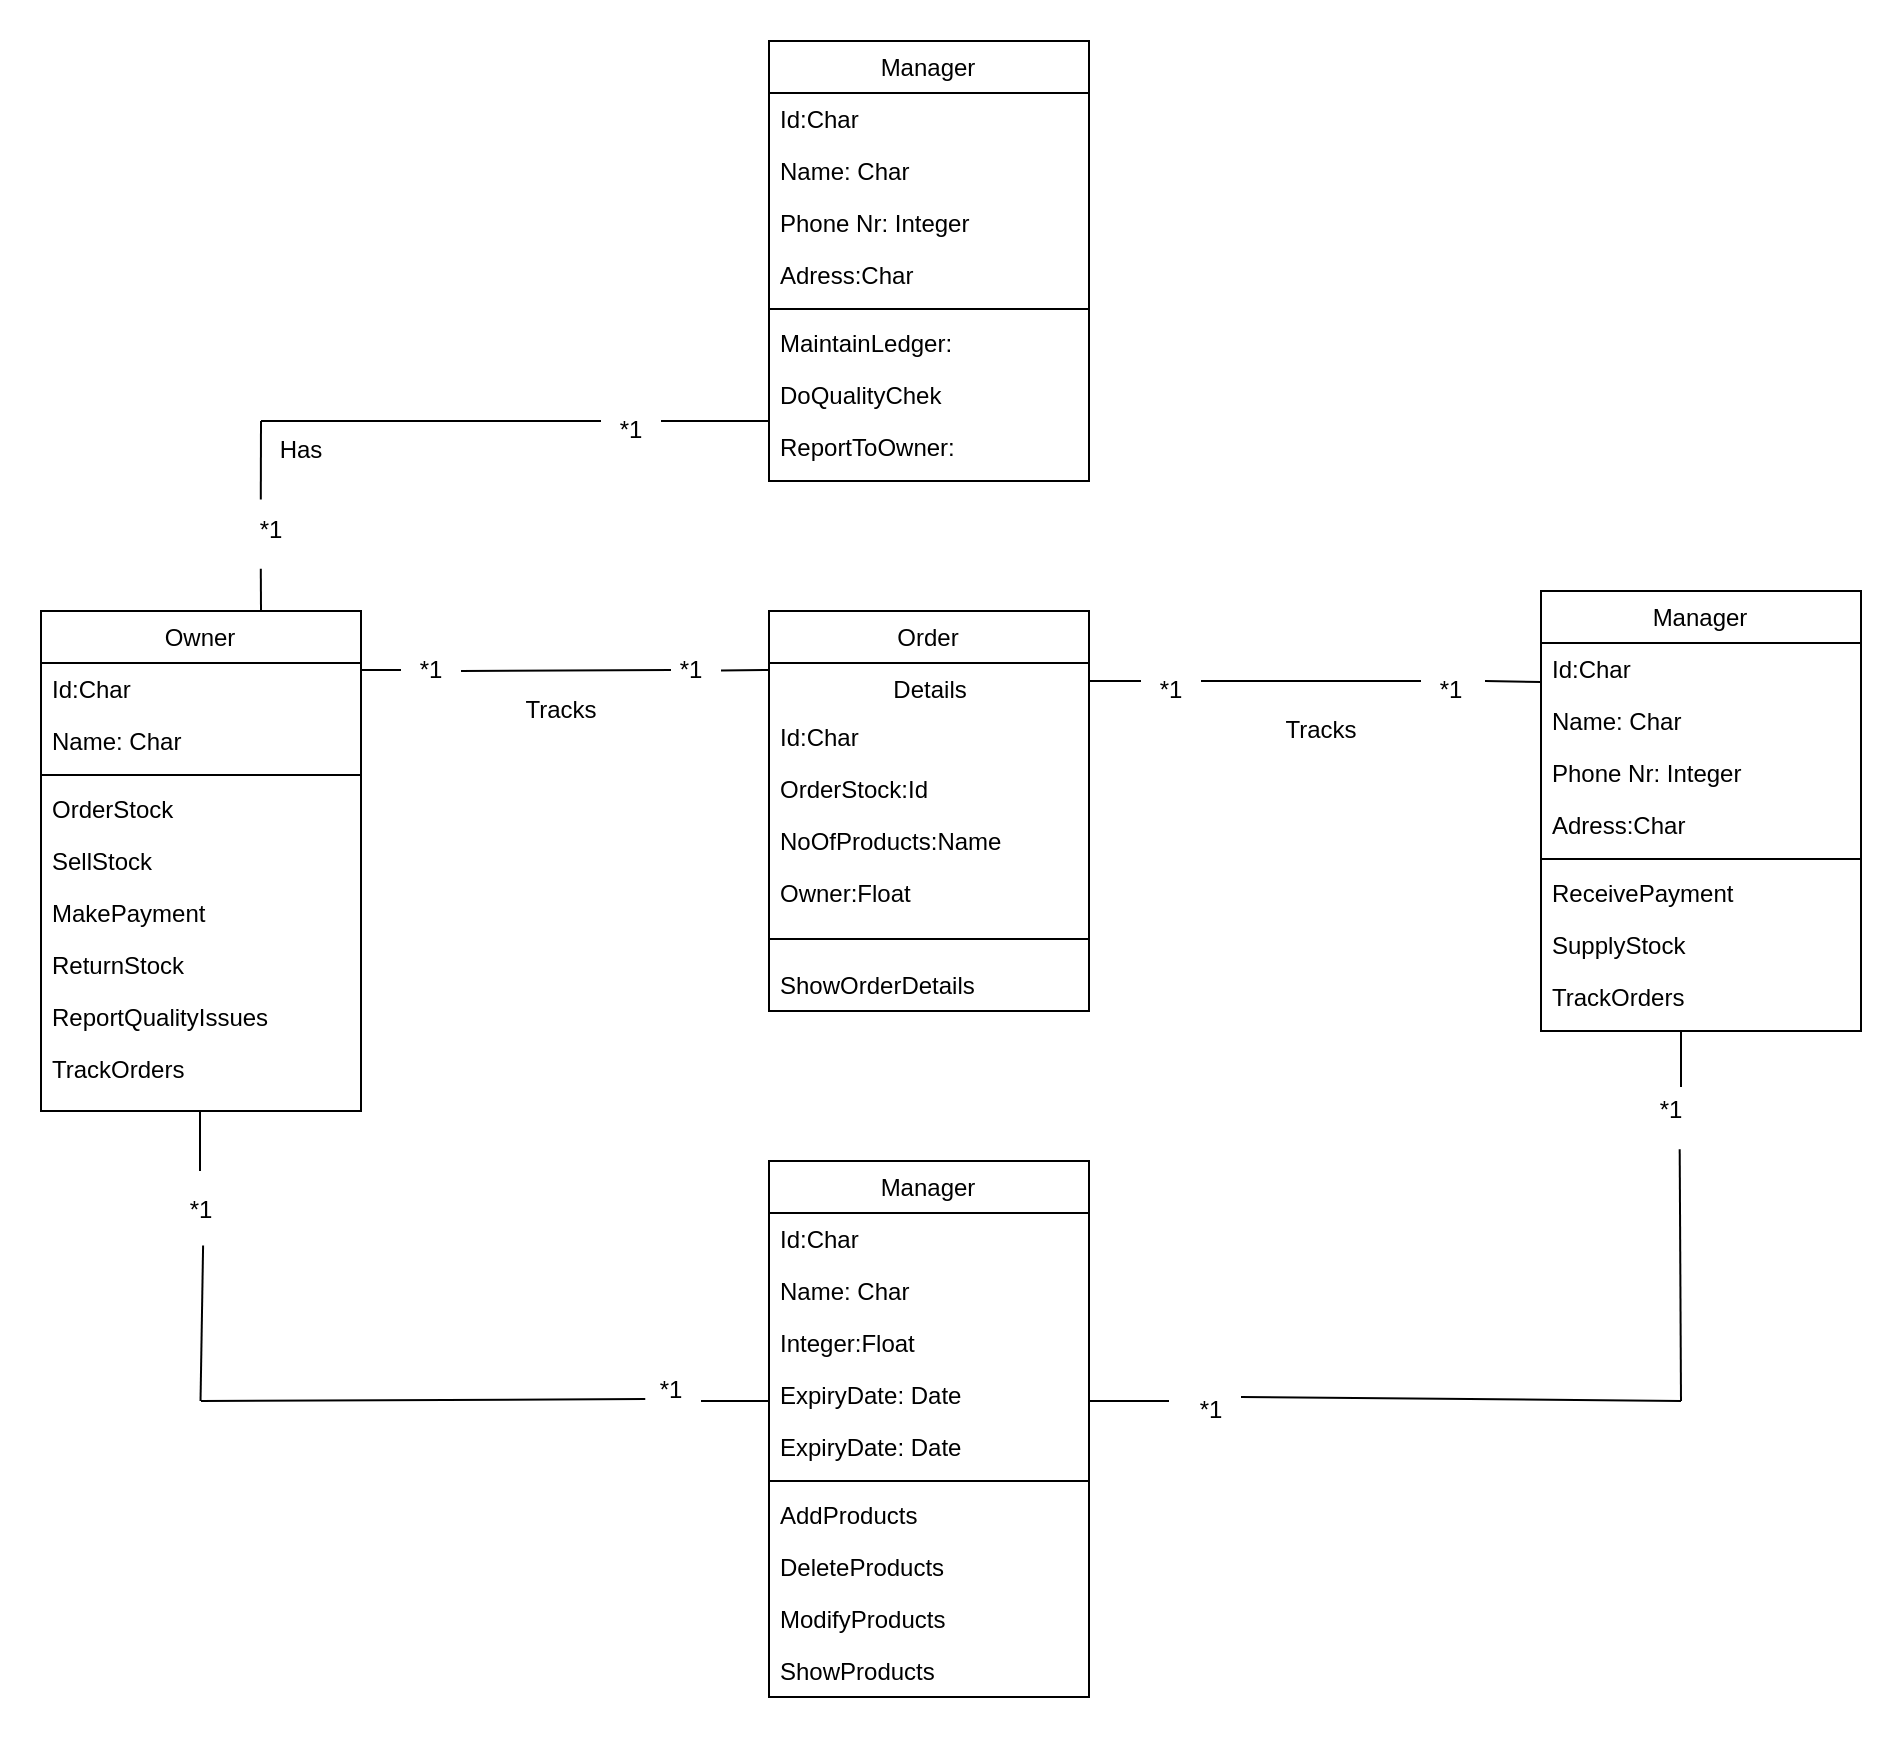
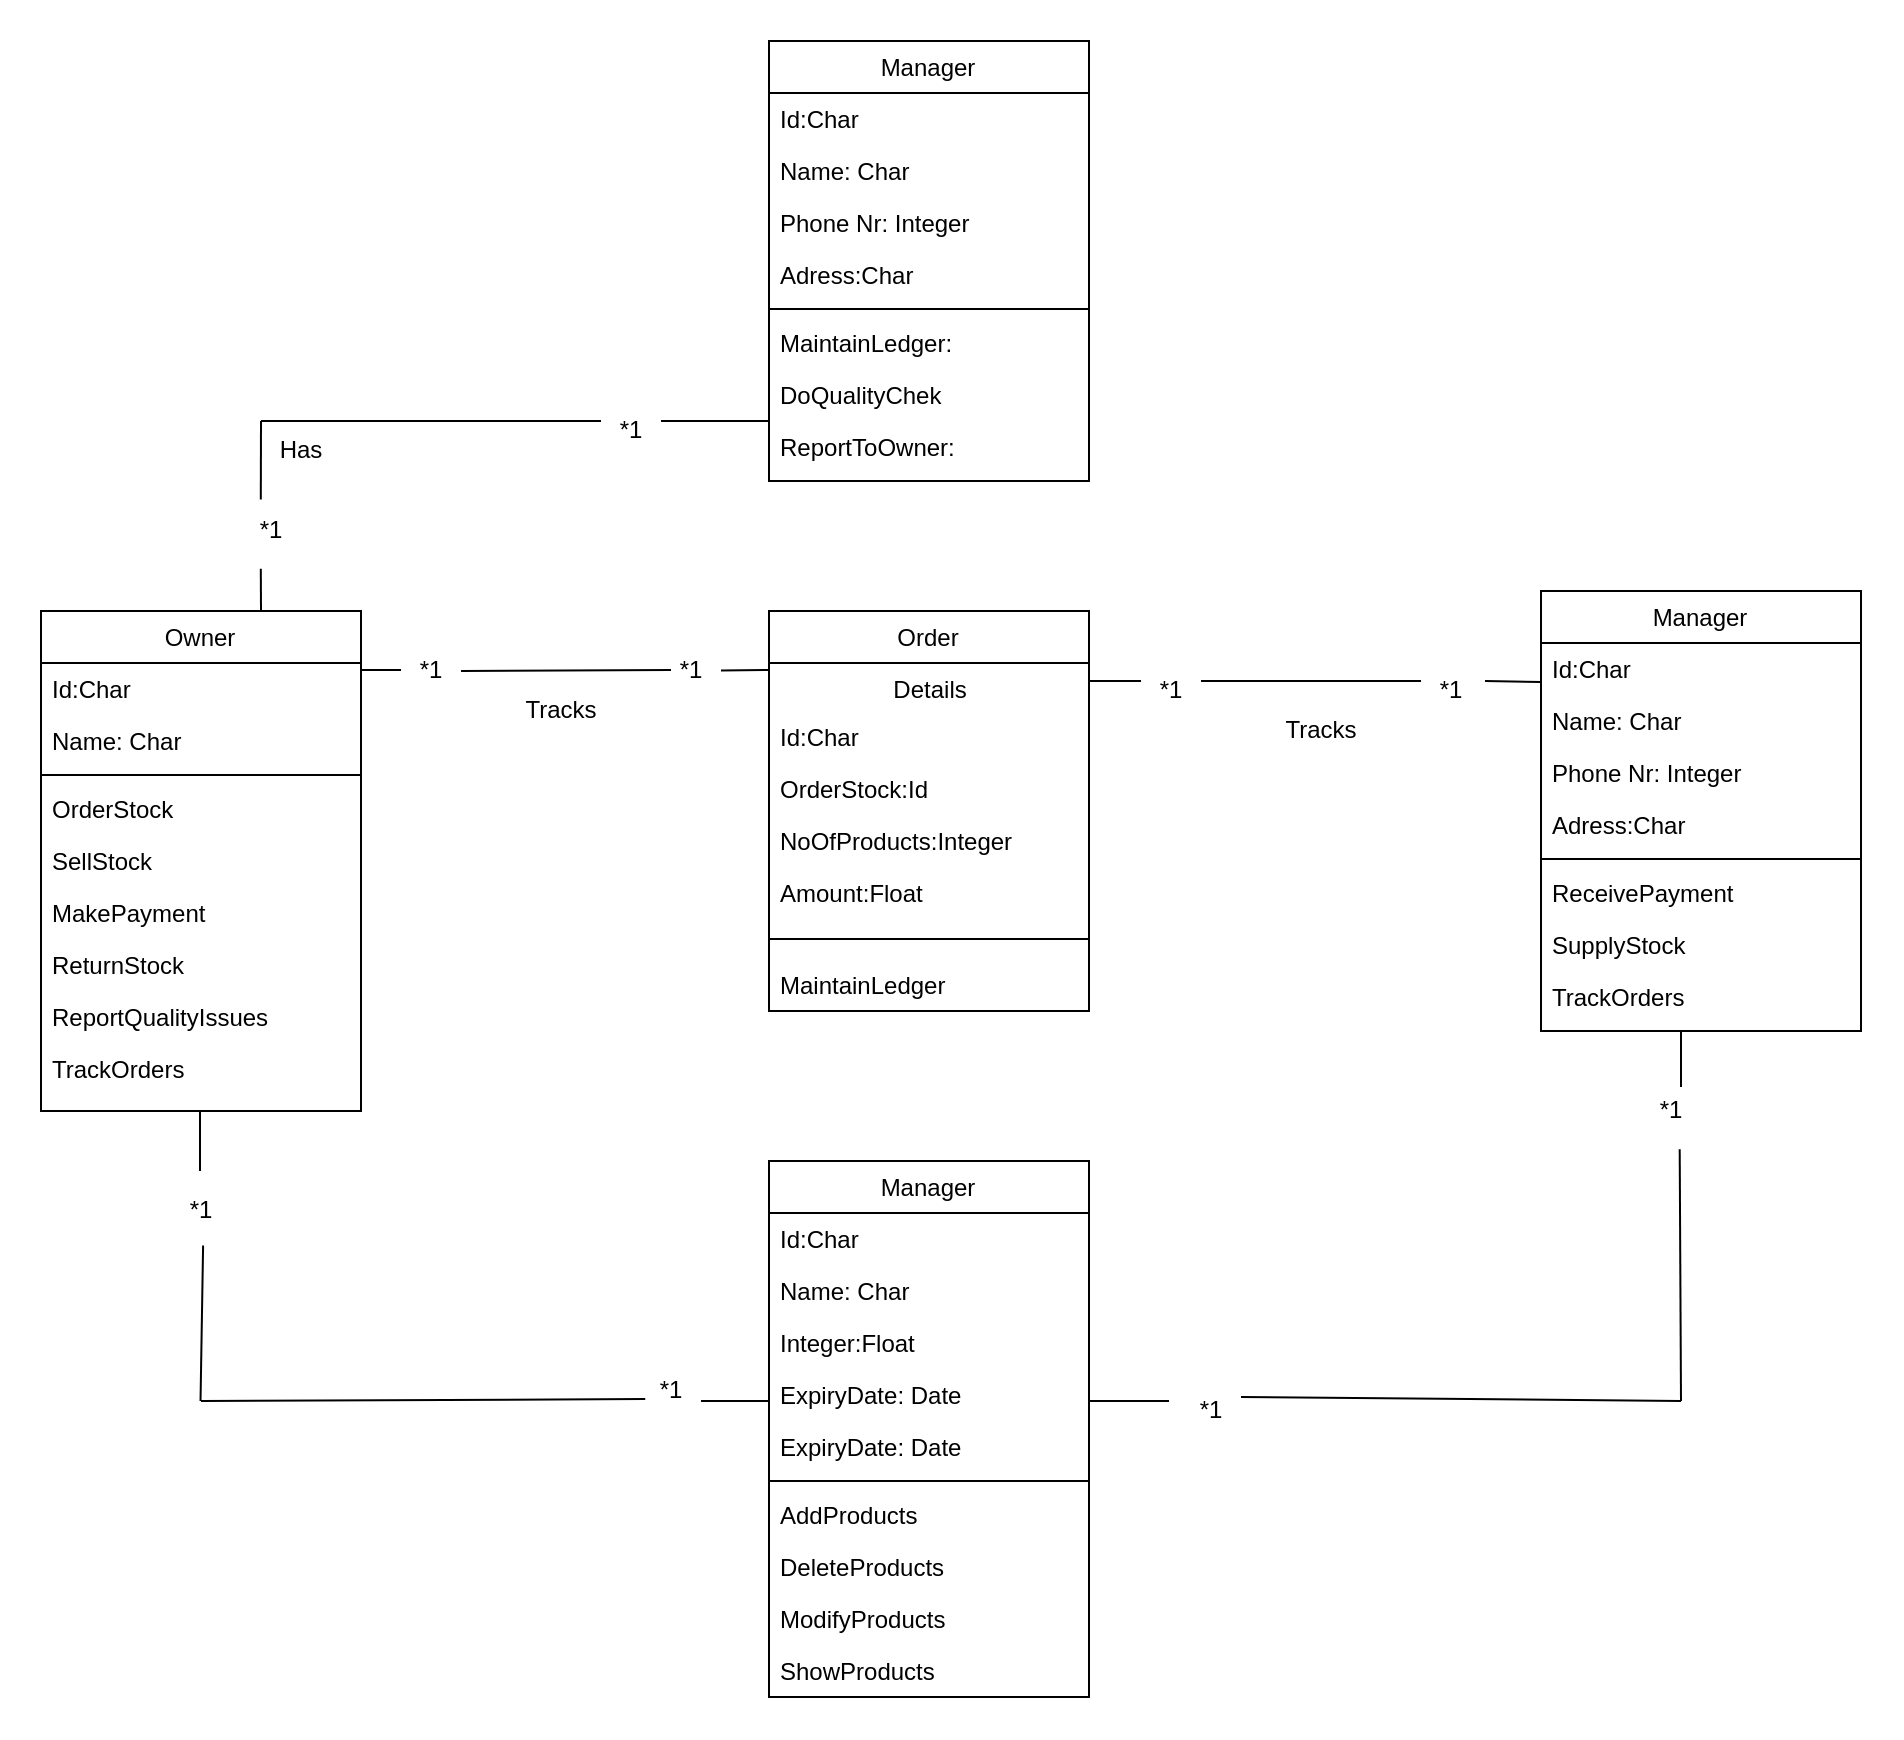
node "NoOfProducts:Name": label "NoOfProducts:Name" -> "NoOfProducts:Integer"
node "Owner:Float": label "Owner:Float" -> "Amount:Float"
node "ShowOrderDetails": label "ShowOrderDetails" -> "MaintainLedger"
